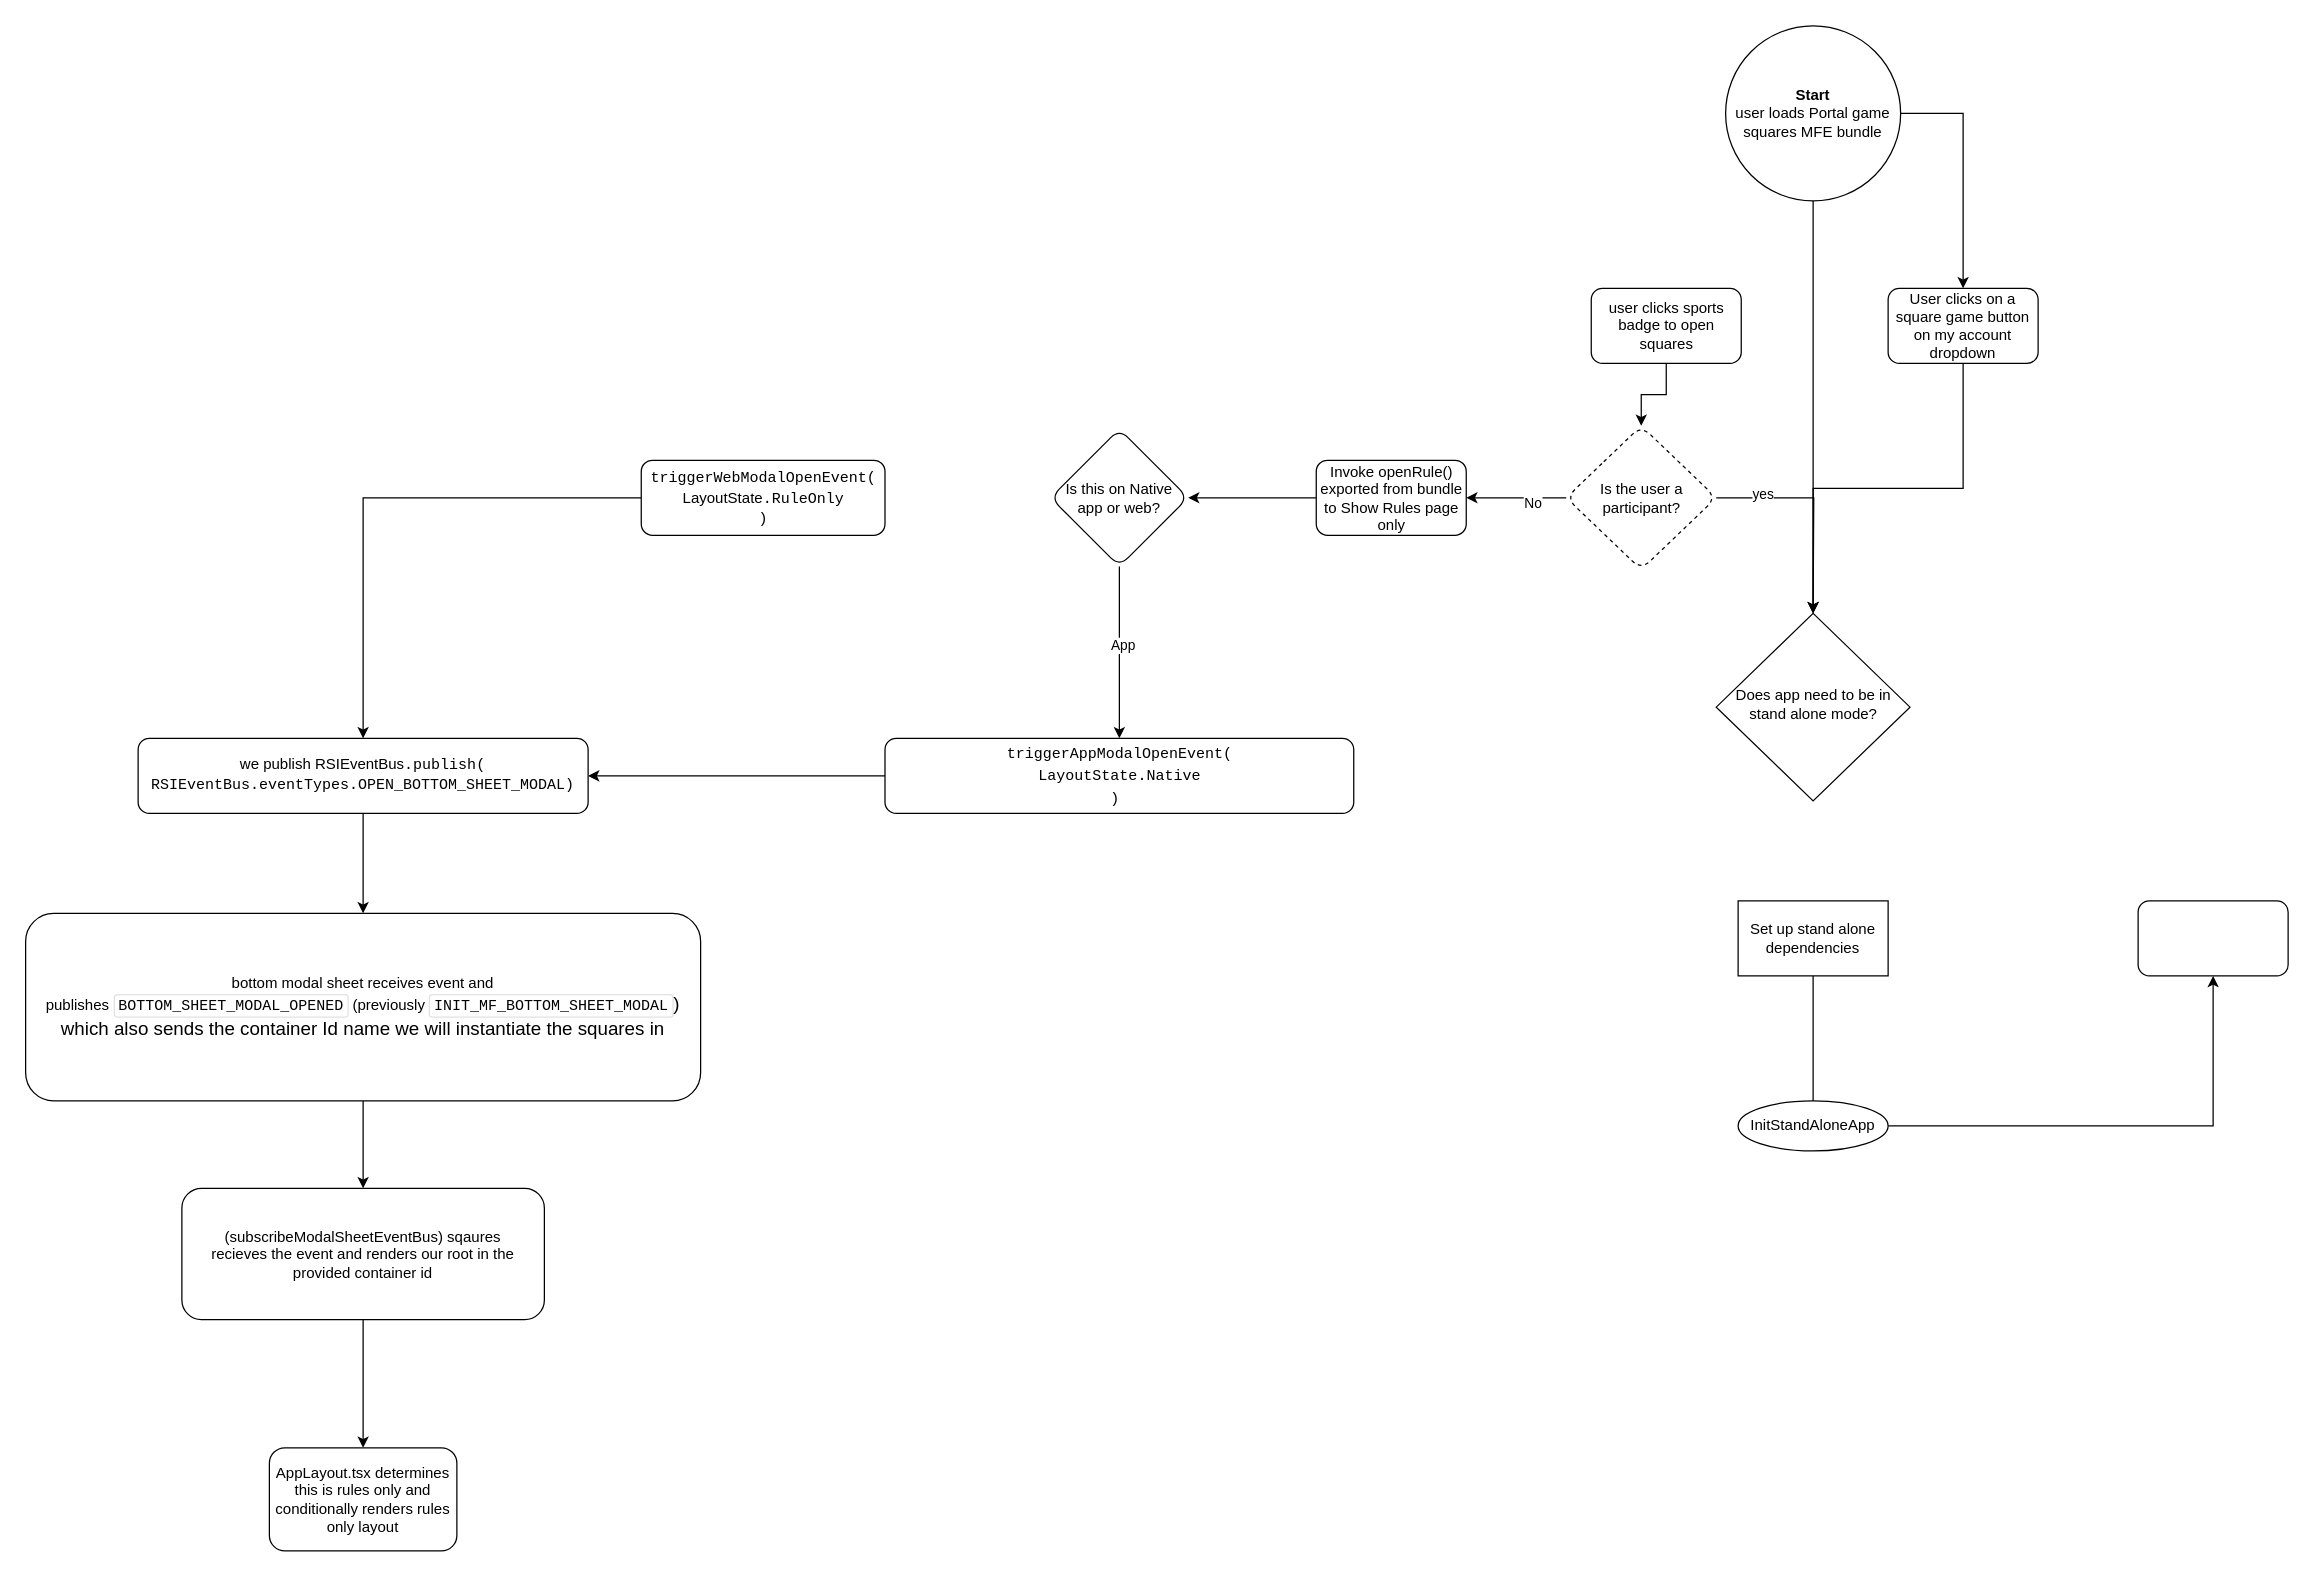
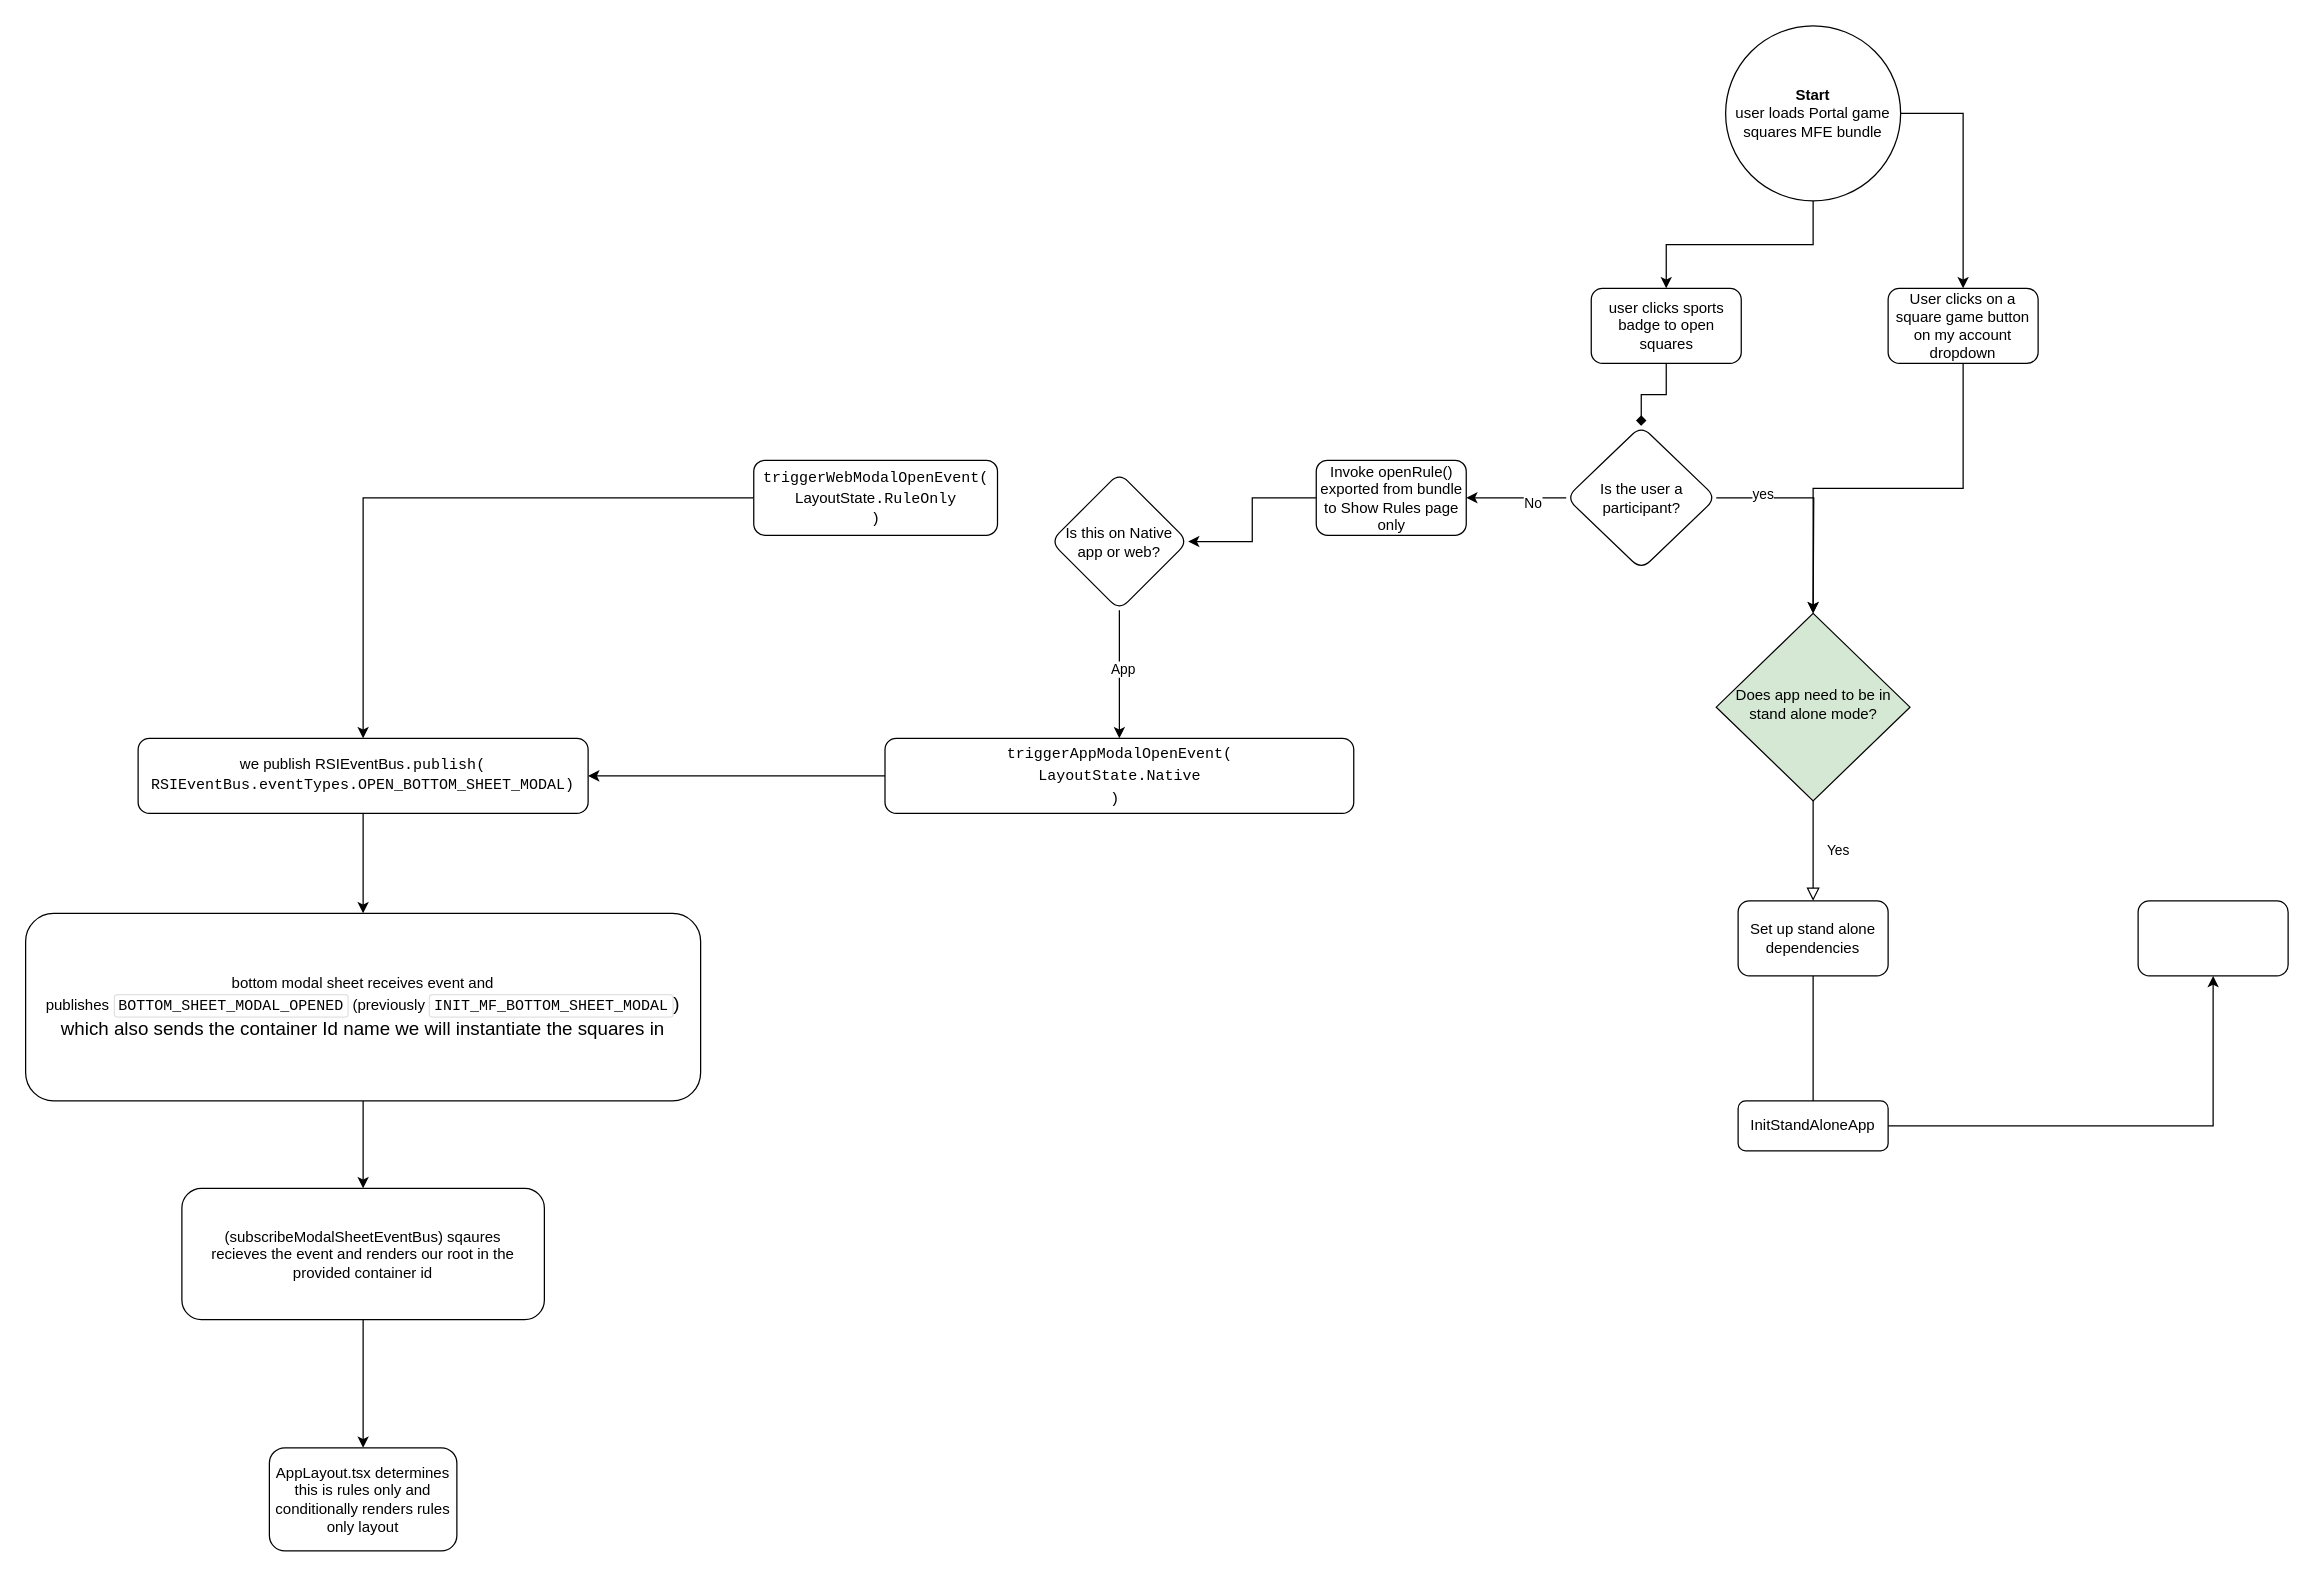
edge "Start user loads Portal game squares MFE bundle" -> "Does app need to be in stand alone mode?": now "Start user loads Portal game squares MFE bundle" -> "user clicks sports badge to open squares"
edge "user clicks sports badge to open squares" -> "Is the user a participant?": arrowhead classic -> diamond
node "triggerWebModalOpenEvent( LayoutState.RuleOnly )": moved (763, 498) -> (876, 498)
node "Is this on Native app or web?": moved (1119, 498) -> (1119, 541)
node "Is the user a participant?": style dashed -> solid
node "Does app need to be in stand alone mode?": fillcolor #ffffff -> #d5e8d4
edge "Does app need to be in stand alone mode?" -> "Set up stand alone dependencies": added, label "Yes"
node "Set up stand alone dependencies": shape rectangle -> rounded rectangle
node "InitStandAloneApp": shape ellipse -> rounded rectangle
